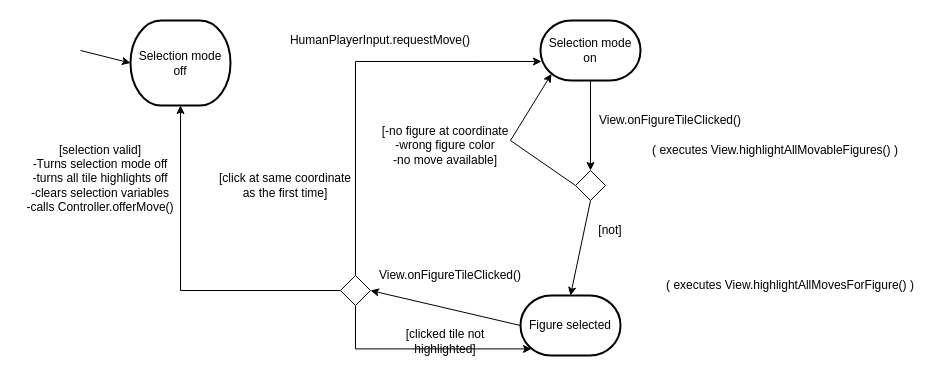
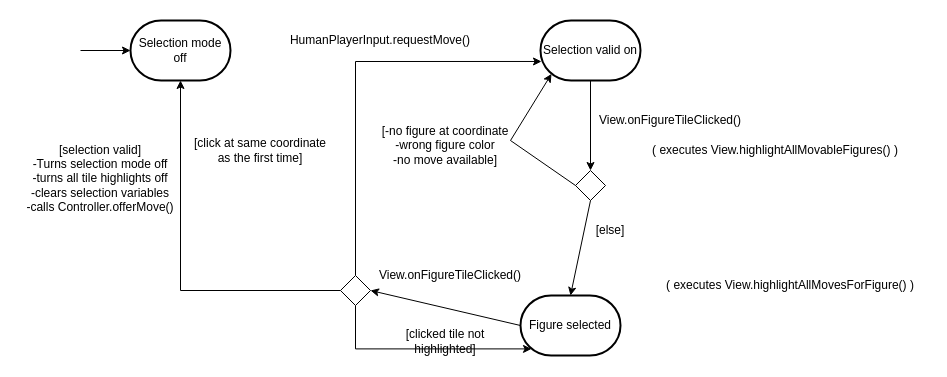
node "Selection mode on": label "Selection mode on" -> "Selection valid on"
node "Selection mode off": size 100x85 -> 100x60
node "[click at same coordinate as the first time]": moved (286, 186) -> (261, 151)
node "[not]": label "[not]" -> "[else]"
